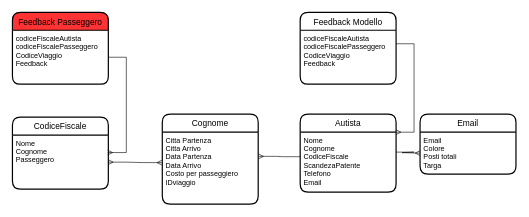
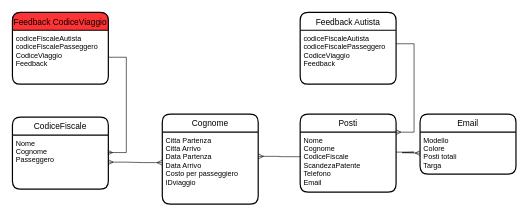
node "Feedback Passeggero": label "Feedback Passeggero" -> "Feedback CodiceViaggio"
node "Feedback Modello": label "Feedback Modello" -> "Feedback Autista"
node "Autista": label "Autista" -> "Posti"
node "Email Colore Posti totali Targa": label "Email Colore Posti totali Targa" -> "Modello Colore Posti totali Targa"
